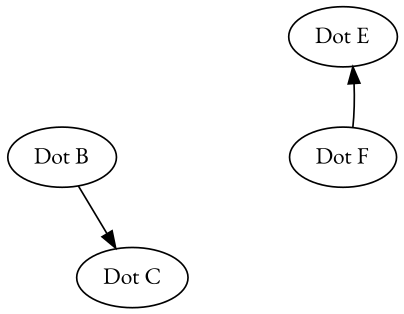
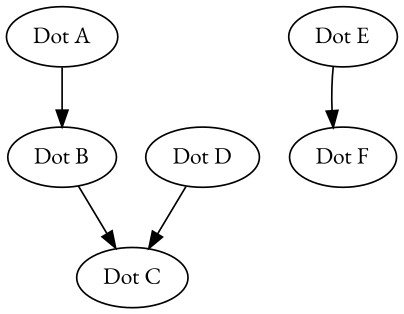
node "Dot A": added
edge "Dot F" -> "Dot E": reversed
node "Dot D": added
